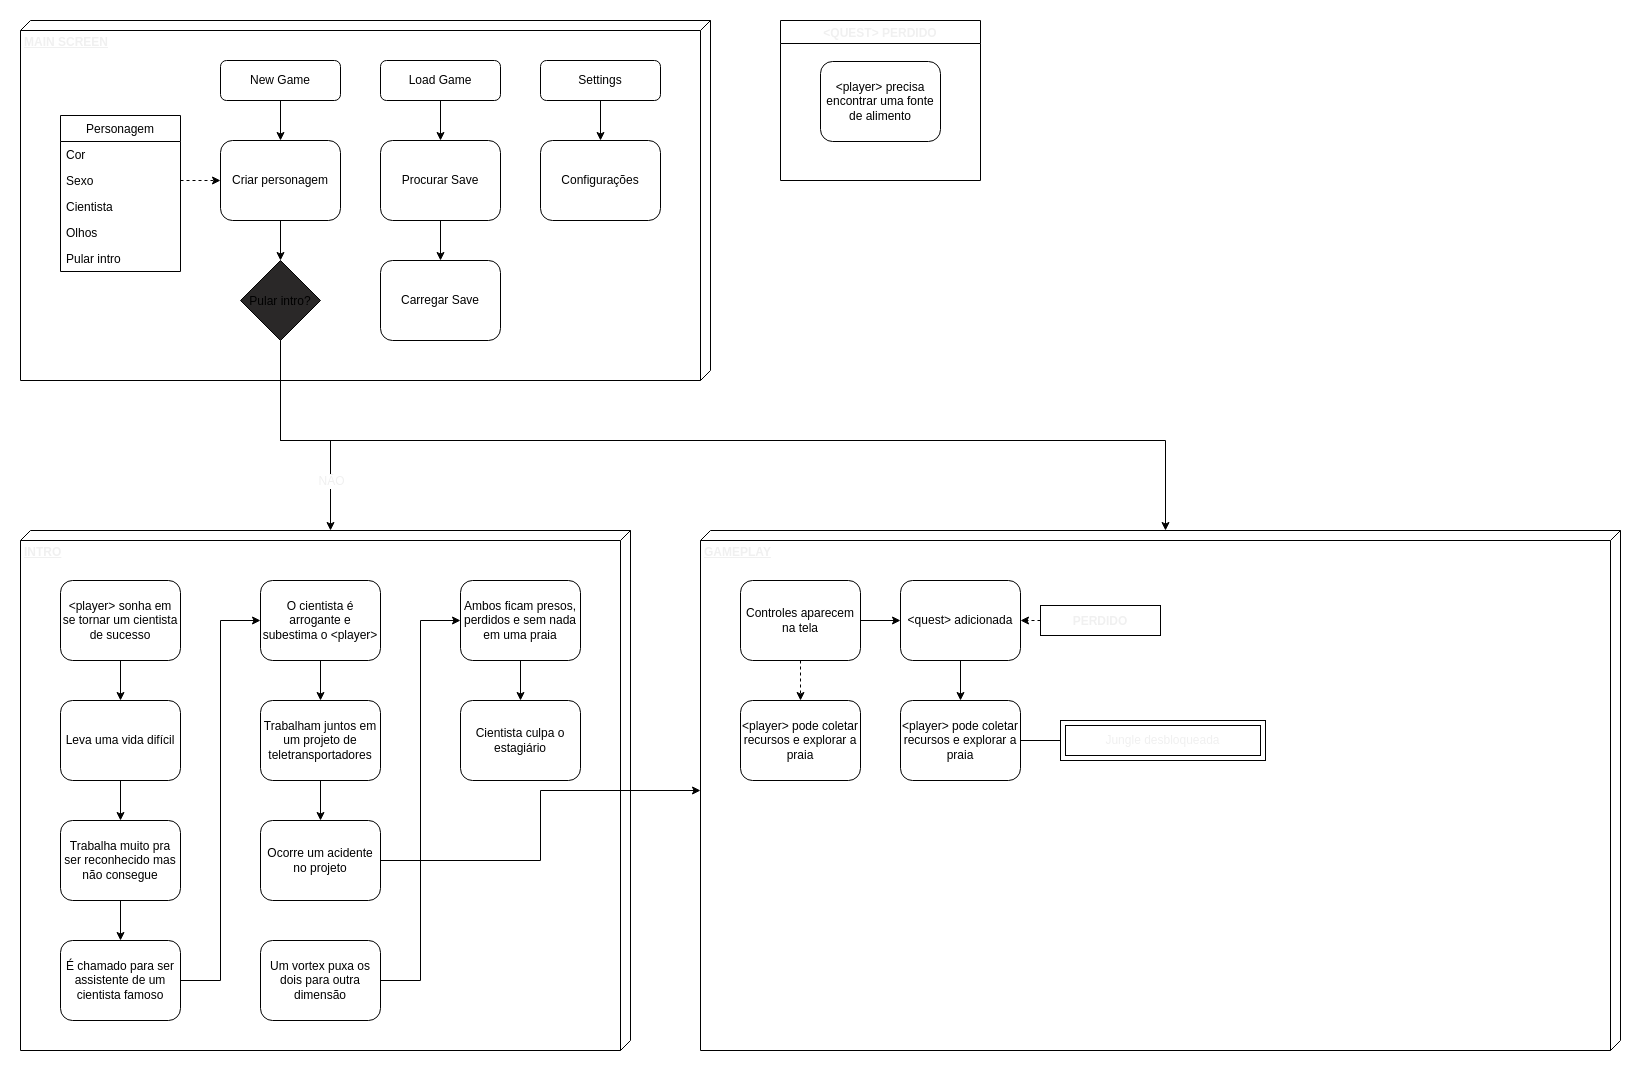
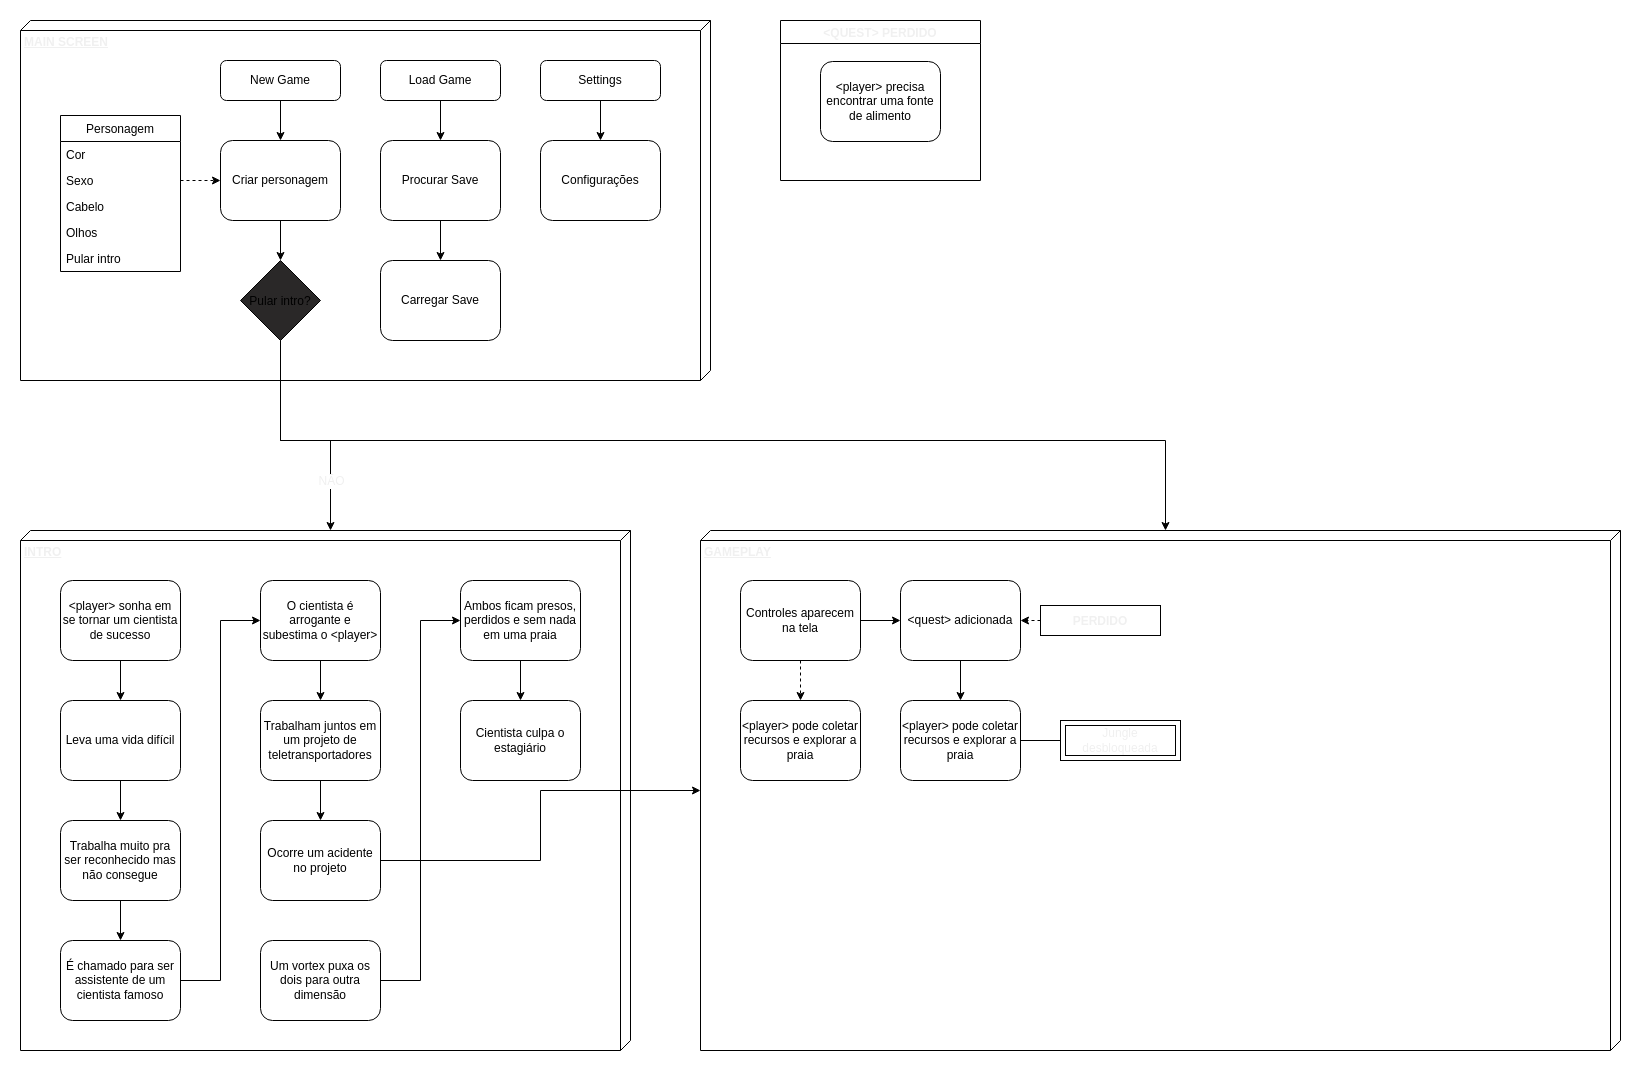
node "Cientista": label "Cientista" -> "Cabelo"
node "Jungle desbloqueada": size 205x40 -> 120x40
